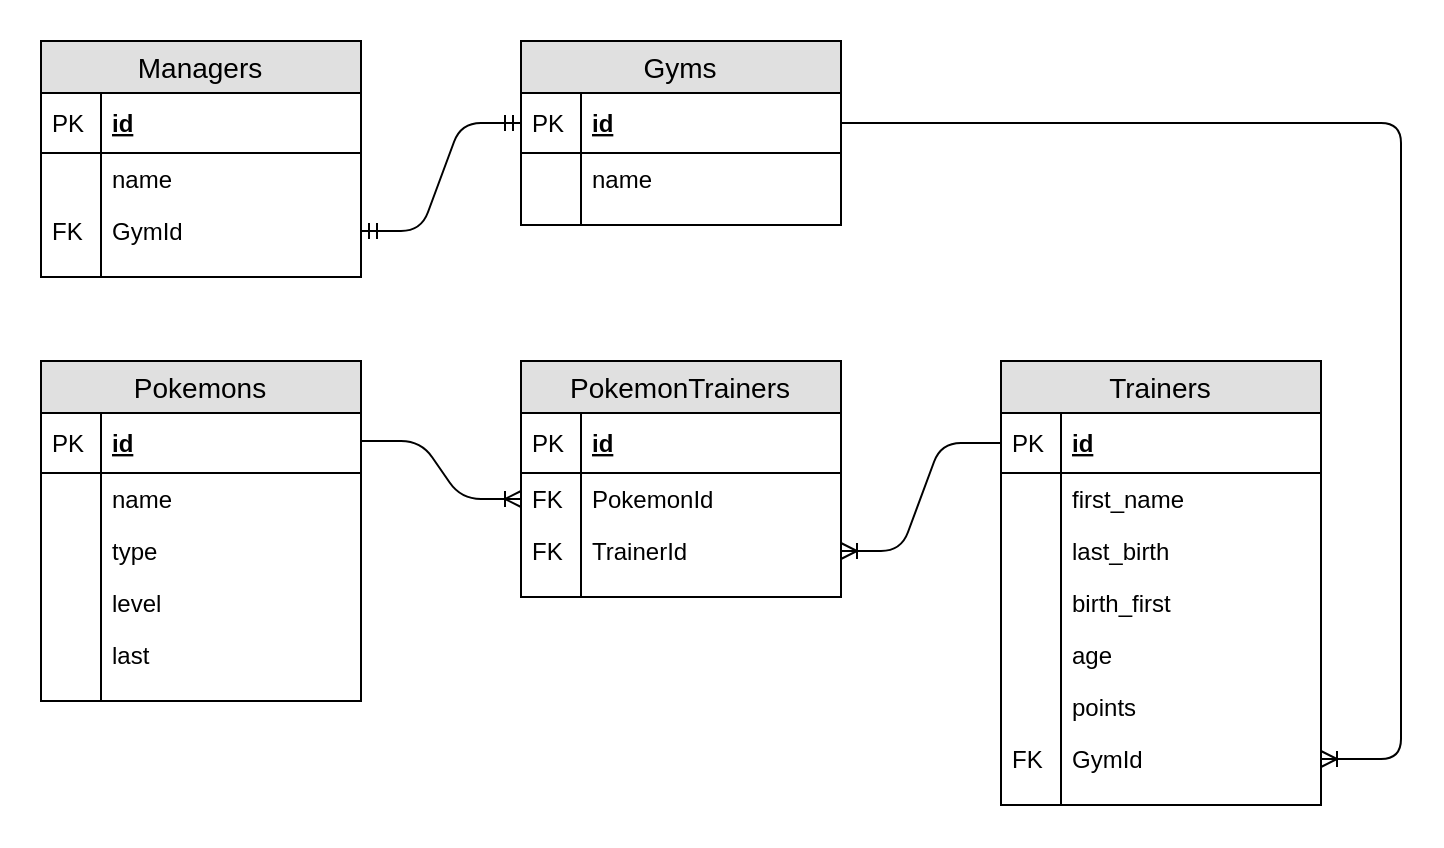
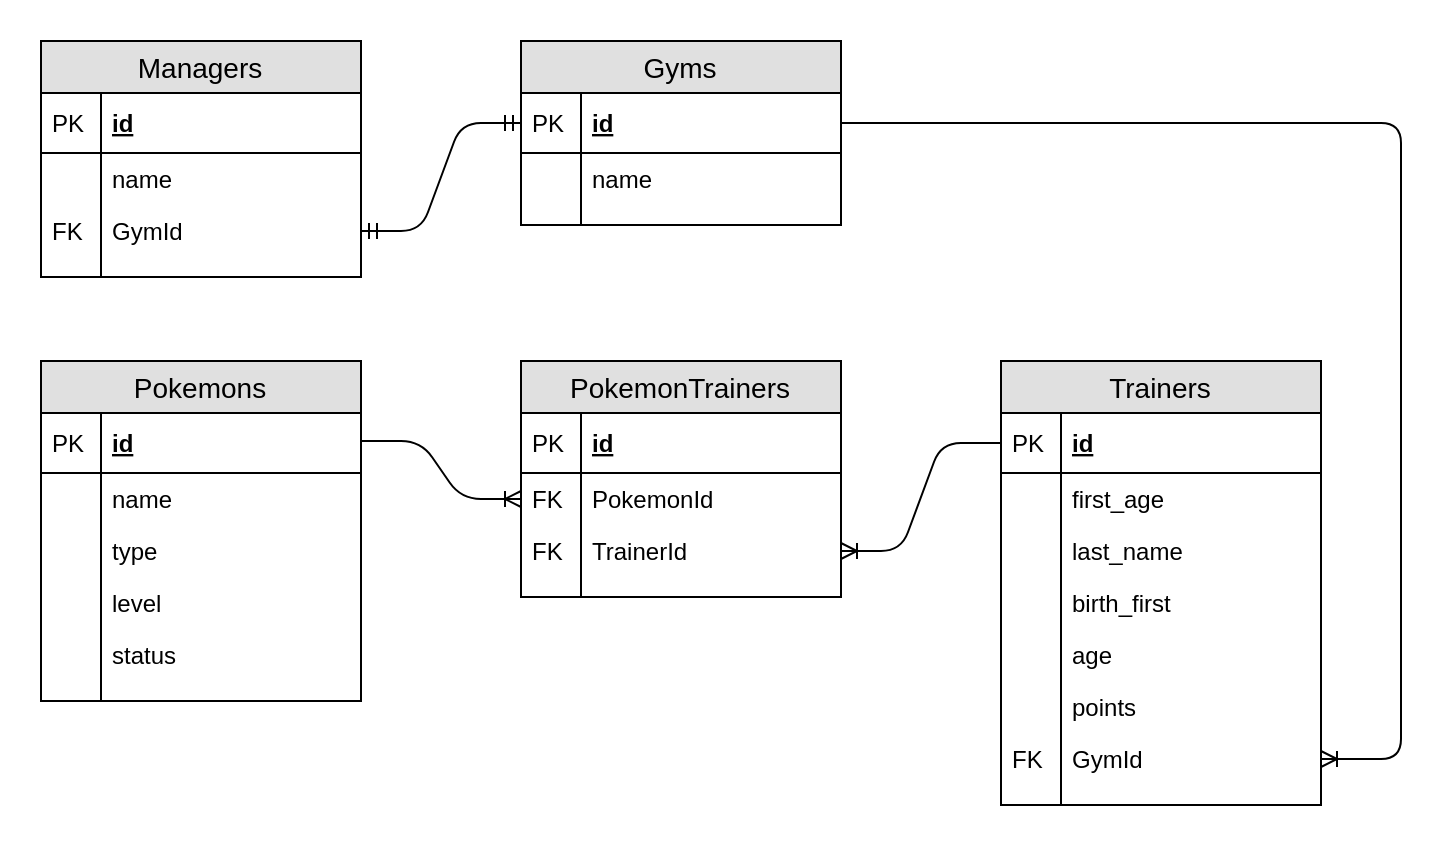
node "first_name": label "first_name" -> "first_age"
node "last_birth": label "last_birth" -> "last_name"
node "last": label "last" -> "status"
